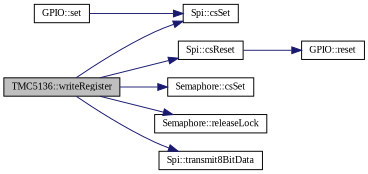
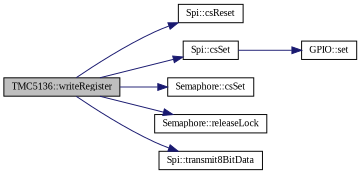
edge "GPIO::set" -> "Spi::csSet": reversed
node "GPIO::reset": removed
